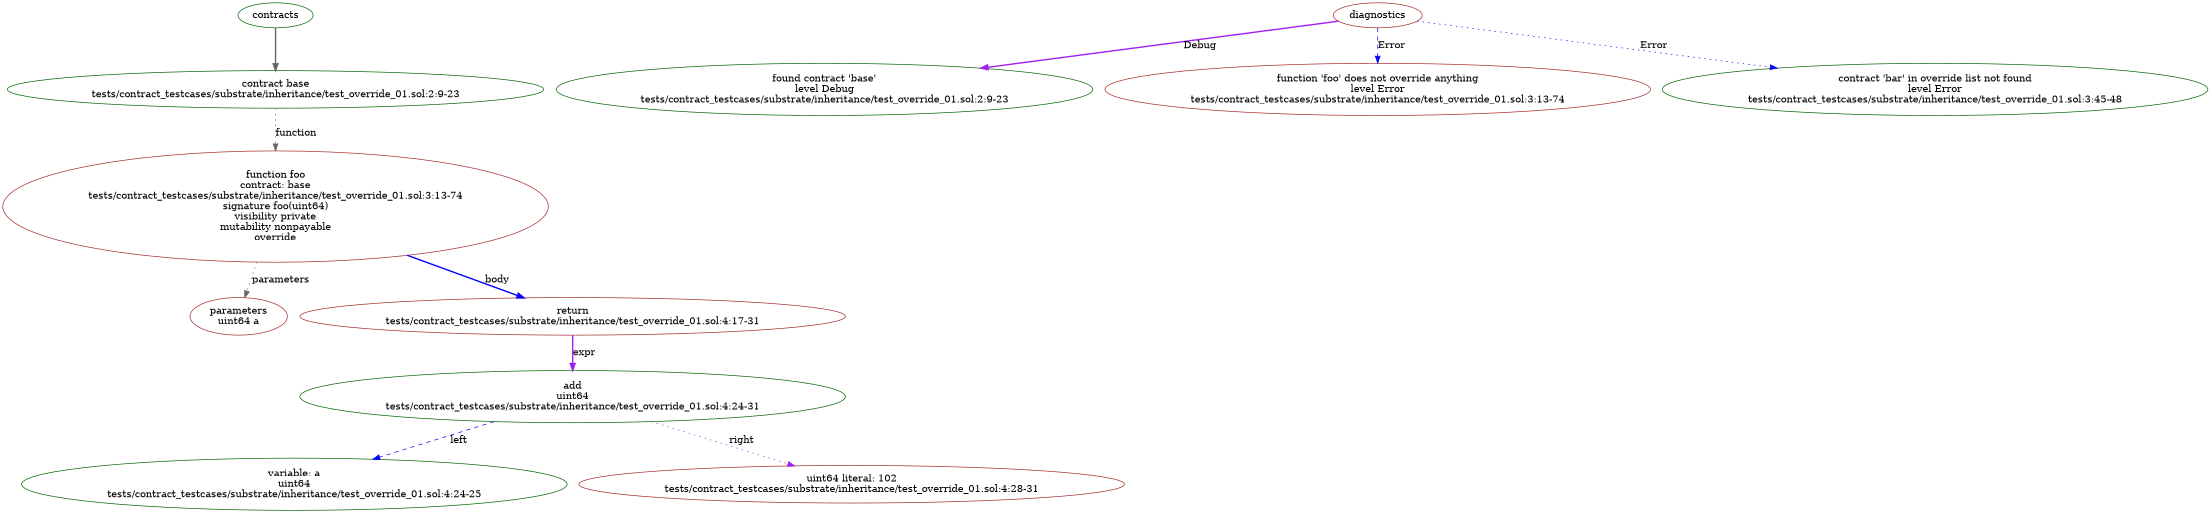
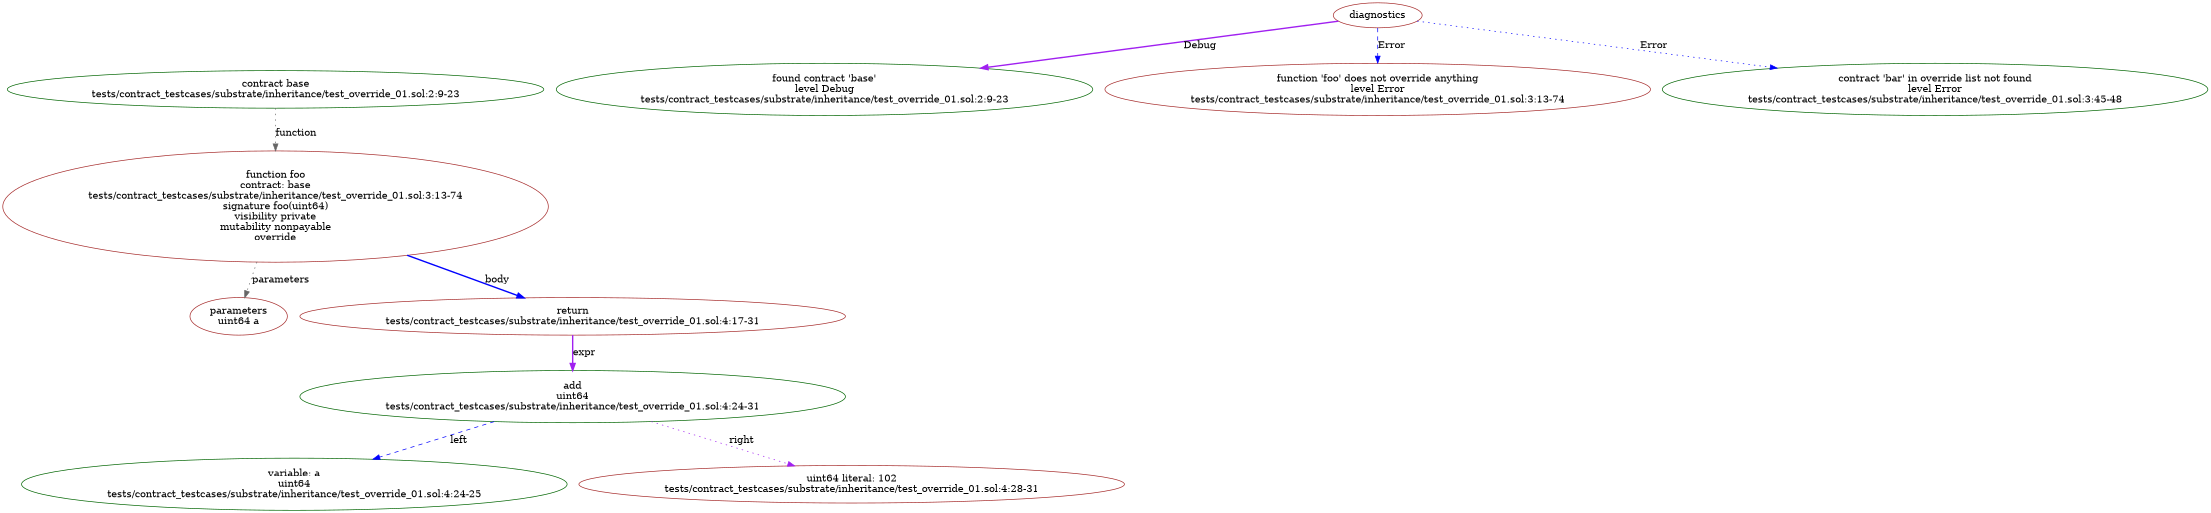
node "contracts": removed
